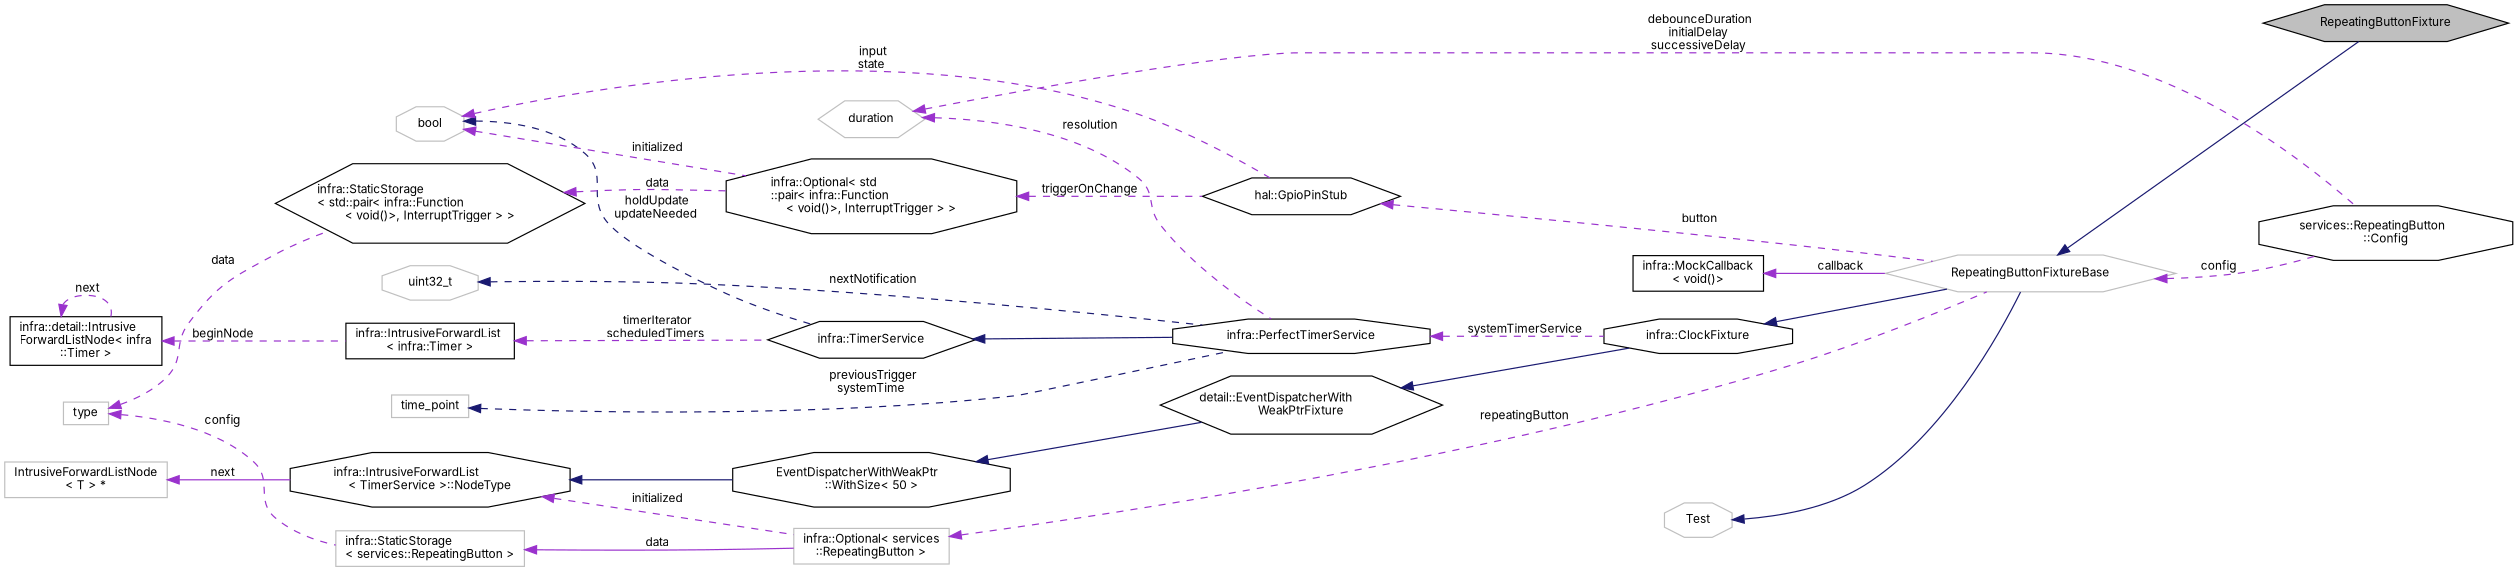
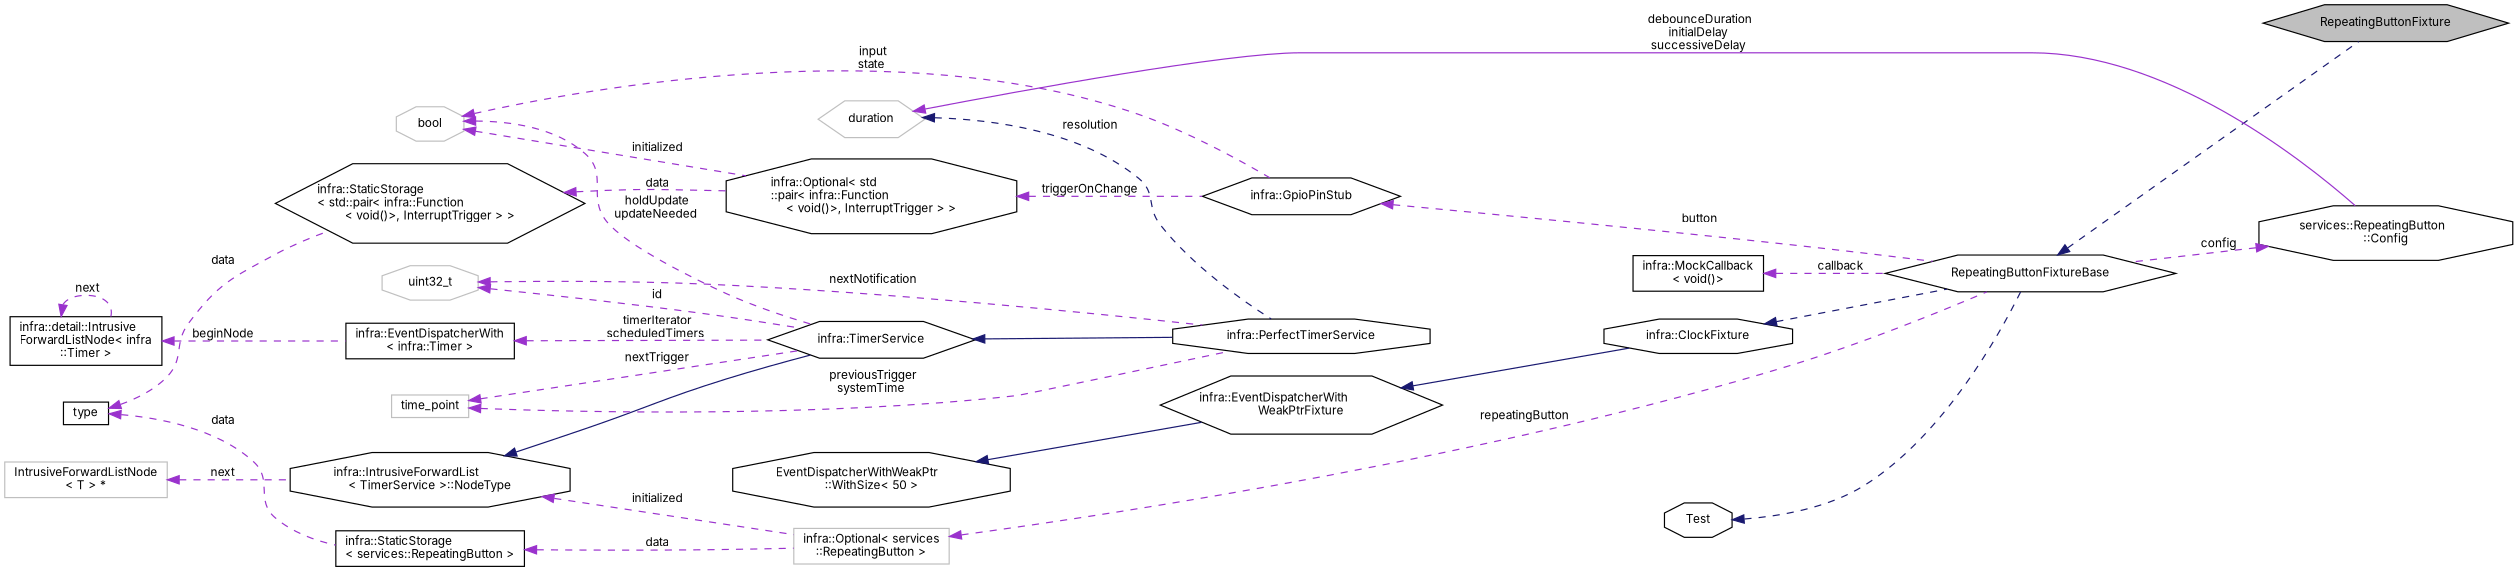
edge "services::RepeatingButton ::Config" -> "duration": style dashed -> solid
edge "RepeatingButtonFixture" -> "RepeatingButtonFixtureBase": style solid -> dashed
edge "infra::PerfectTimerService" -> "duration": color darkorchid3 -> midnightblue
node "hal::GpioPinStub": label "hal::GpioPinStub" -> "infra::GpioPinStub"
edge "infra::TimerService" -> "bool": color midnightblue -> darkorchid3
edge "RepeatingButtonFixtureBase" -> "infra::MockCallback < void()>": style solid -> dashed
node "RepeatingButtonFixtureBase": color grey75 -> black
edge "services::RepeatingButton ::Config" -> "RepeatingButtonFixtureBase": reversed
edge "infra::PerfectTimerService" -> "uint32_t": color midnightblue -> darkorchid3
edge "RepeatingButtonFixtureBase" -> "infra::ClockFixture": style solid -> dashed
edge "infra::TimerService" -> "uint32_t": added, label "id"
edge "infra::ClockFixture" -> "infra::PerfectTimerService": removed, label "systemTimerService"
node "infra::IntrusiveForwardList < infra::Timer >": label "infra::IntrusiveForwardList < infra::Timer >" -> "infra::EventDispatcherWith < infra::Timer >"
edge "infra::TimerService" -> "time_point": added, label "nextTrigger"
node "detail::EventDispatcherWith WeakPtrFixture": label "detail::EventDispatcherWith WeakPtrFixture" -> "infra::EventDispatcherWith WeakPtrFixture"
edge "infra::PerfectTimerService" -> "time_point": color midnightblue -> darkorchid3
node "type": color grey75 -> black
edge "infra::StaticStorage < services::RepeatingButton >" -> "type": label " config" -> " data"
edge "RepeatingButtonFixtureBase" -> "Test": style solid -> dashed
edge "infra::IntrusiveForwardList < TimerService >::NodeType" -> "IntrusiveForwardListNode < T > *": style solid -> dashed
edge "EventDispatcherWithWeakPtr ::WithSize< 50 >" -> "infra::IntrusiveForwardList < TimerService >::NodeType": now "infra::TimerService" -> "infra::IntrusiveForwardList < TimerService >::NodeType"
node "Test": color grey75 -> black
node "infra::StaticStorage < services::RepeatingButton >": color grey75 -> black
edge "infra::Optional< services ::RepeatingButton >" -> "infra::StaticStorage < services::RepeatingButton >": style solid -> dashed
